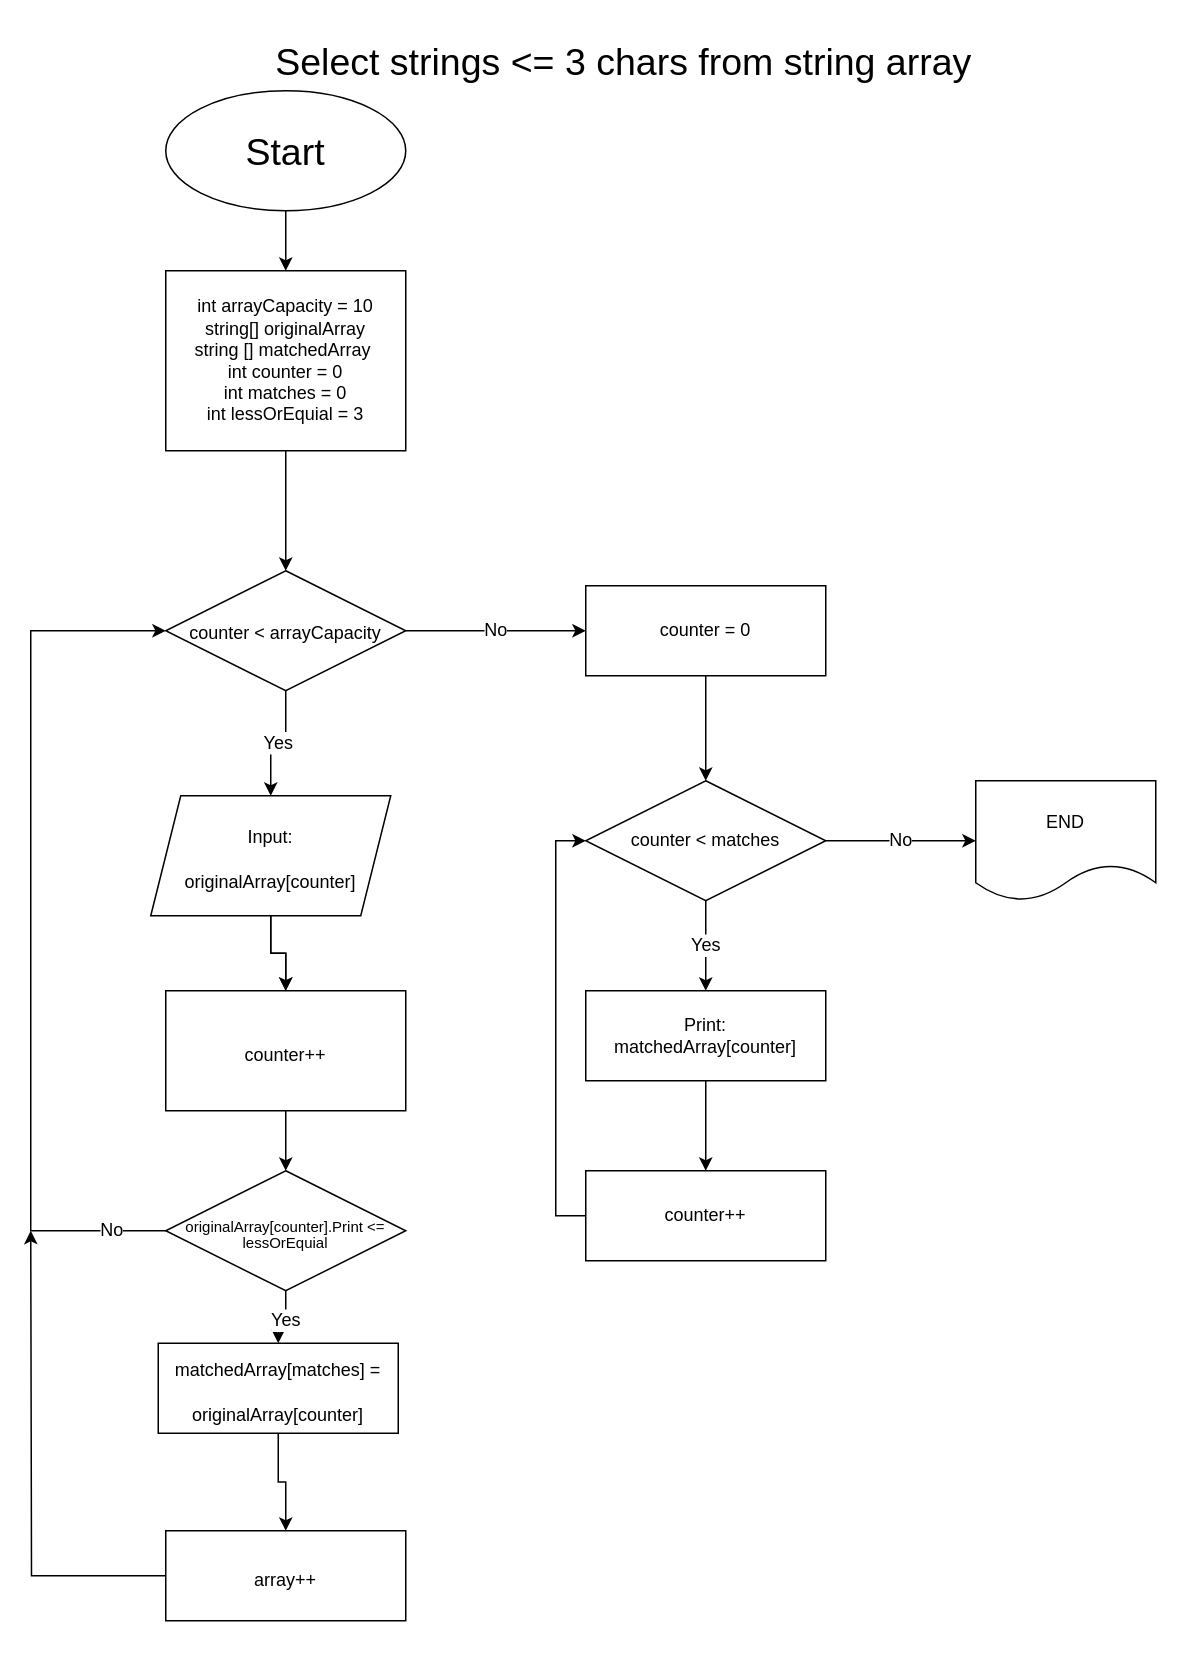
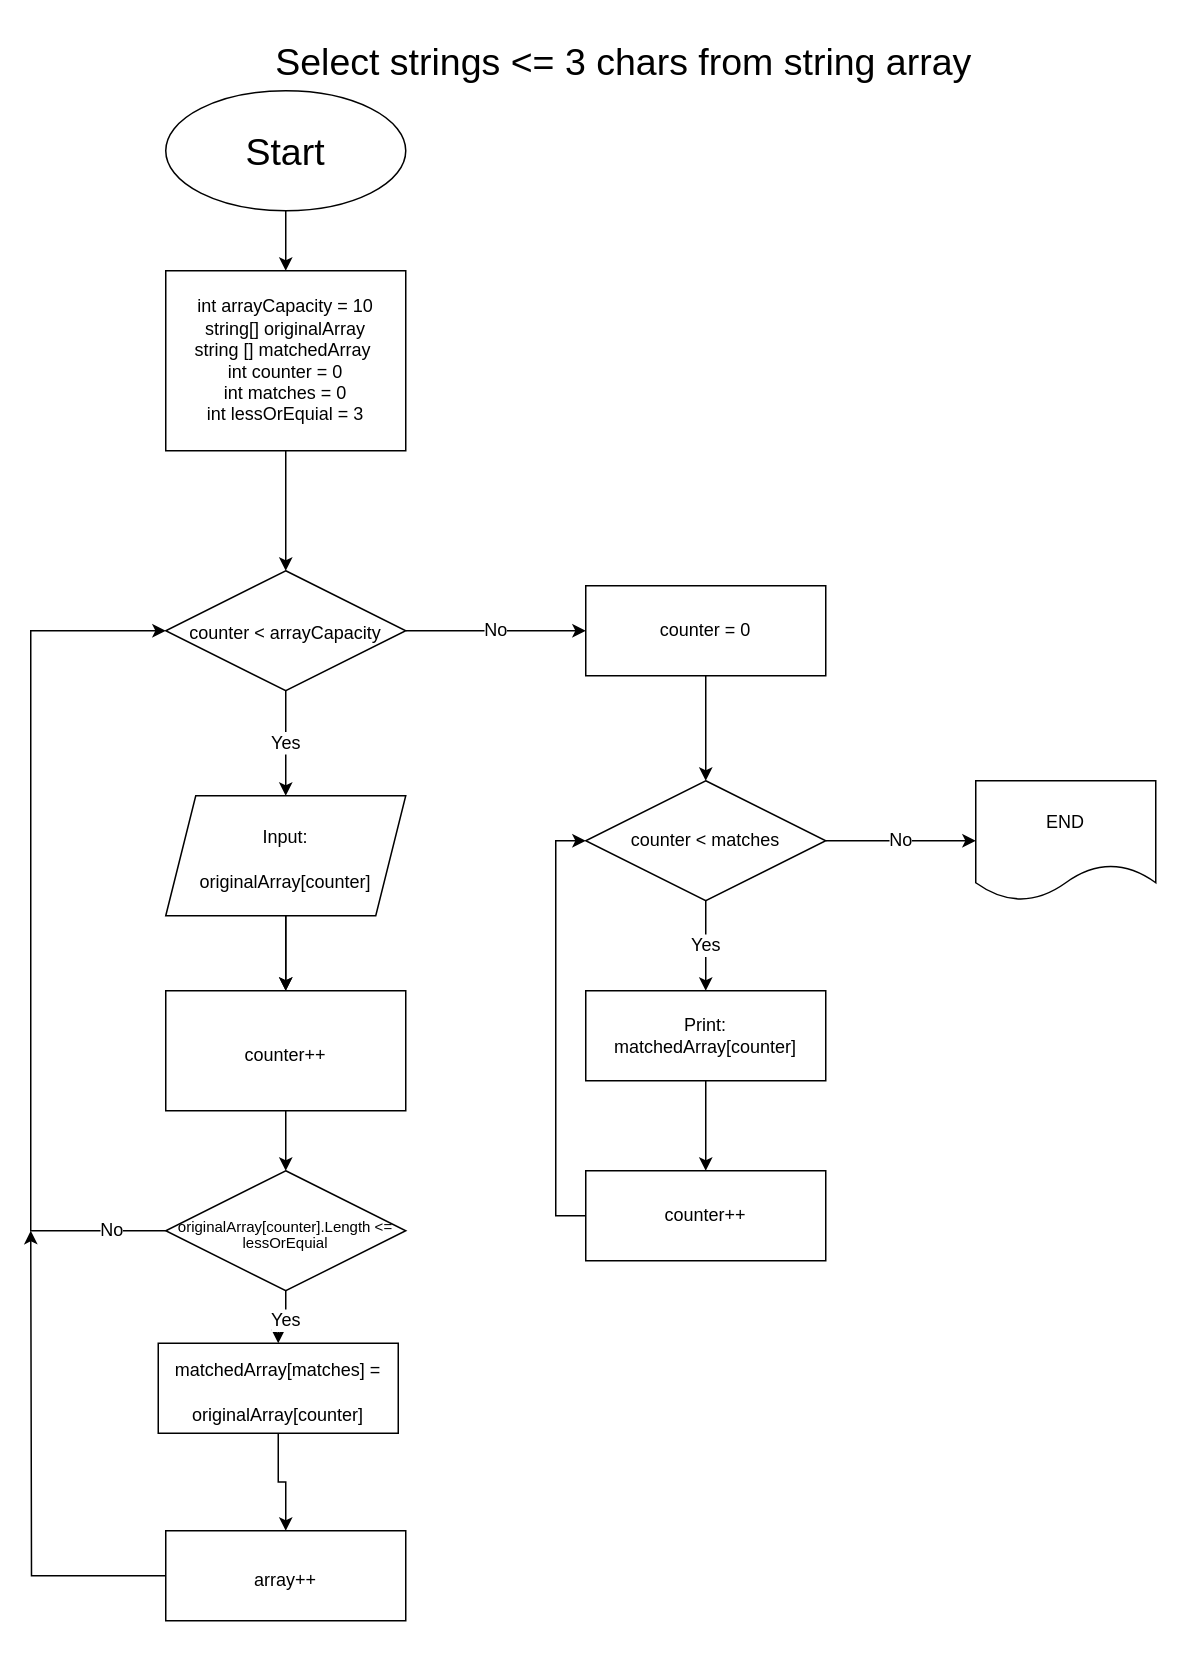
node "Input: originalArray[counter]": moved (271, 856) -> (286, 856)
node "originalArray[counter].Print <= lessOrEquial": label "originalArray[counter].Print <= lessOrEquial" -> "originalArray[counter].Length <= lessOrEquial"
